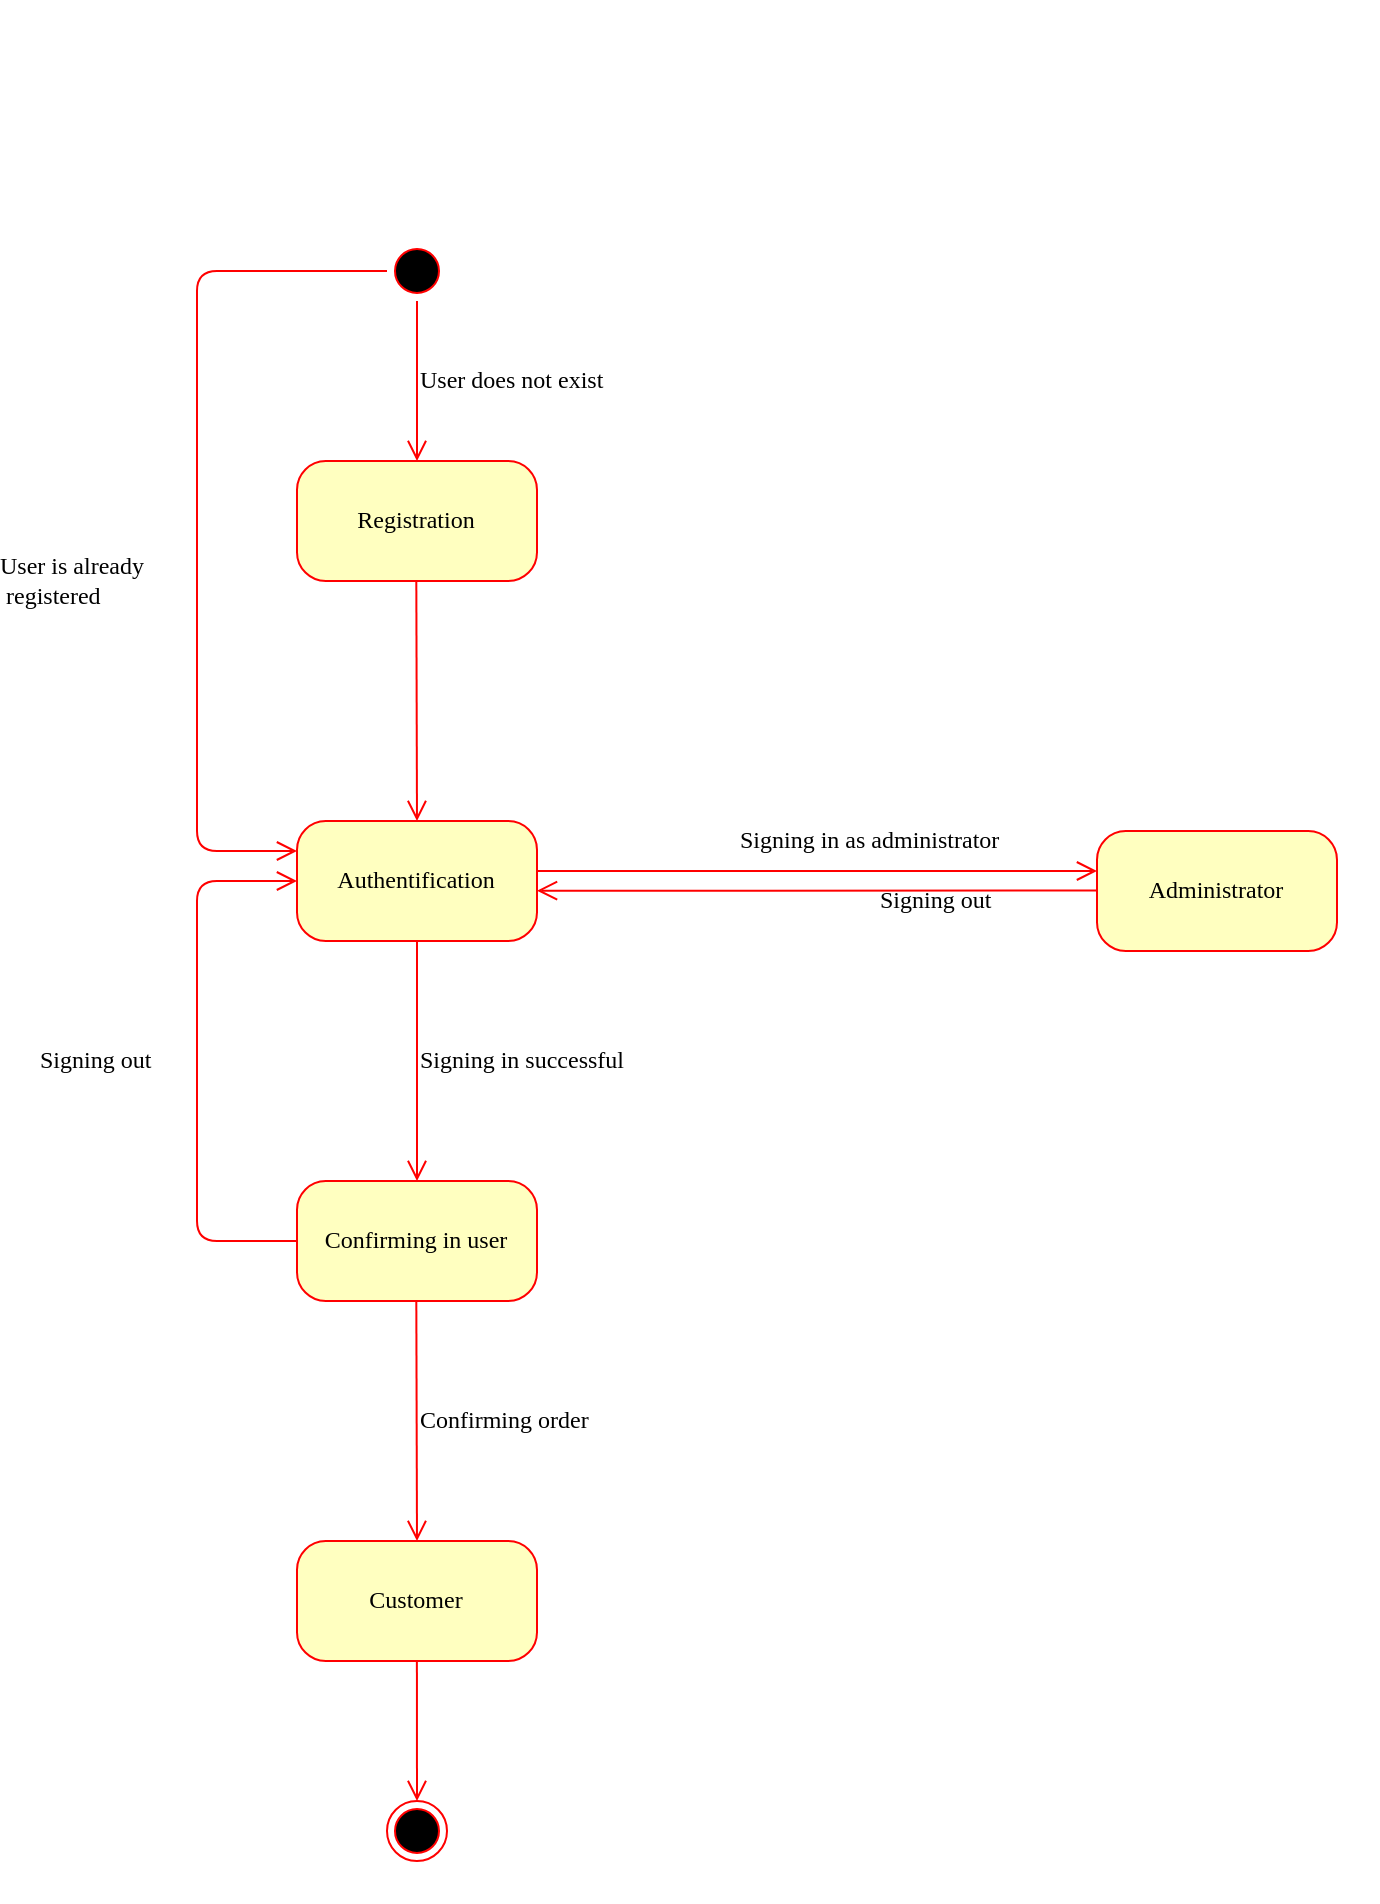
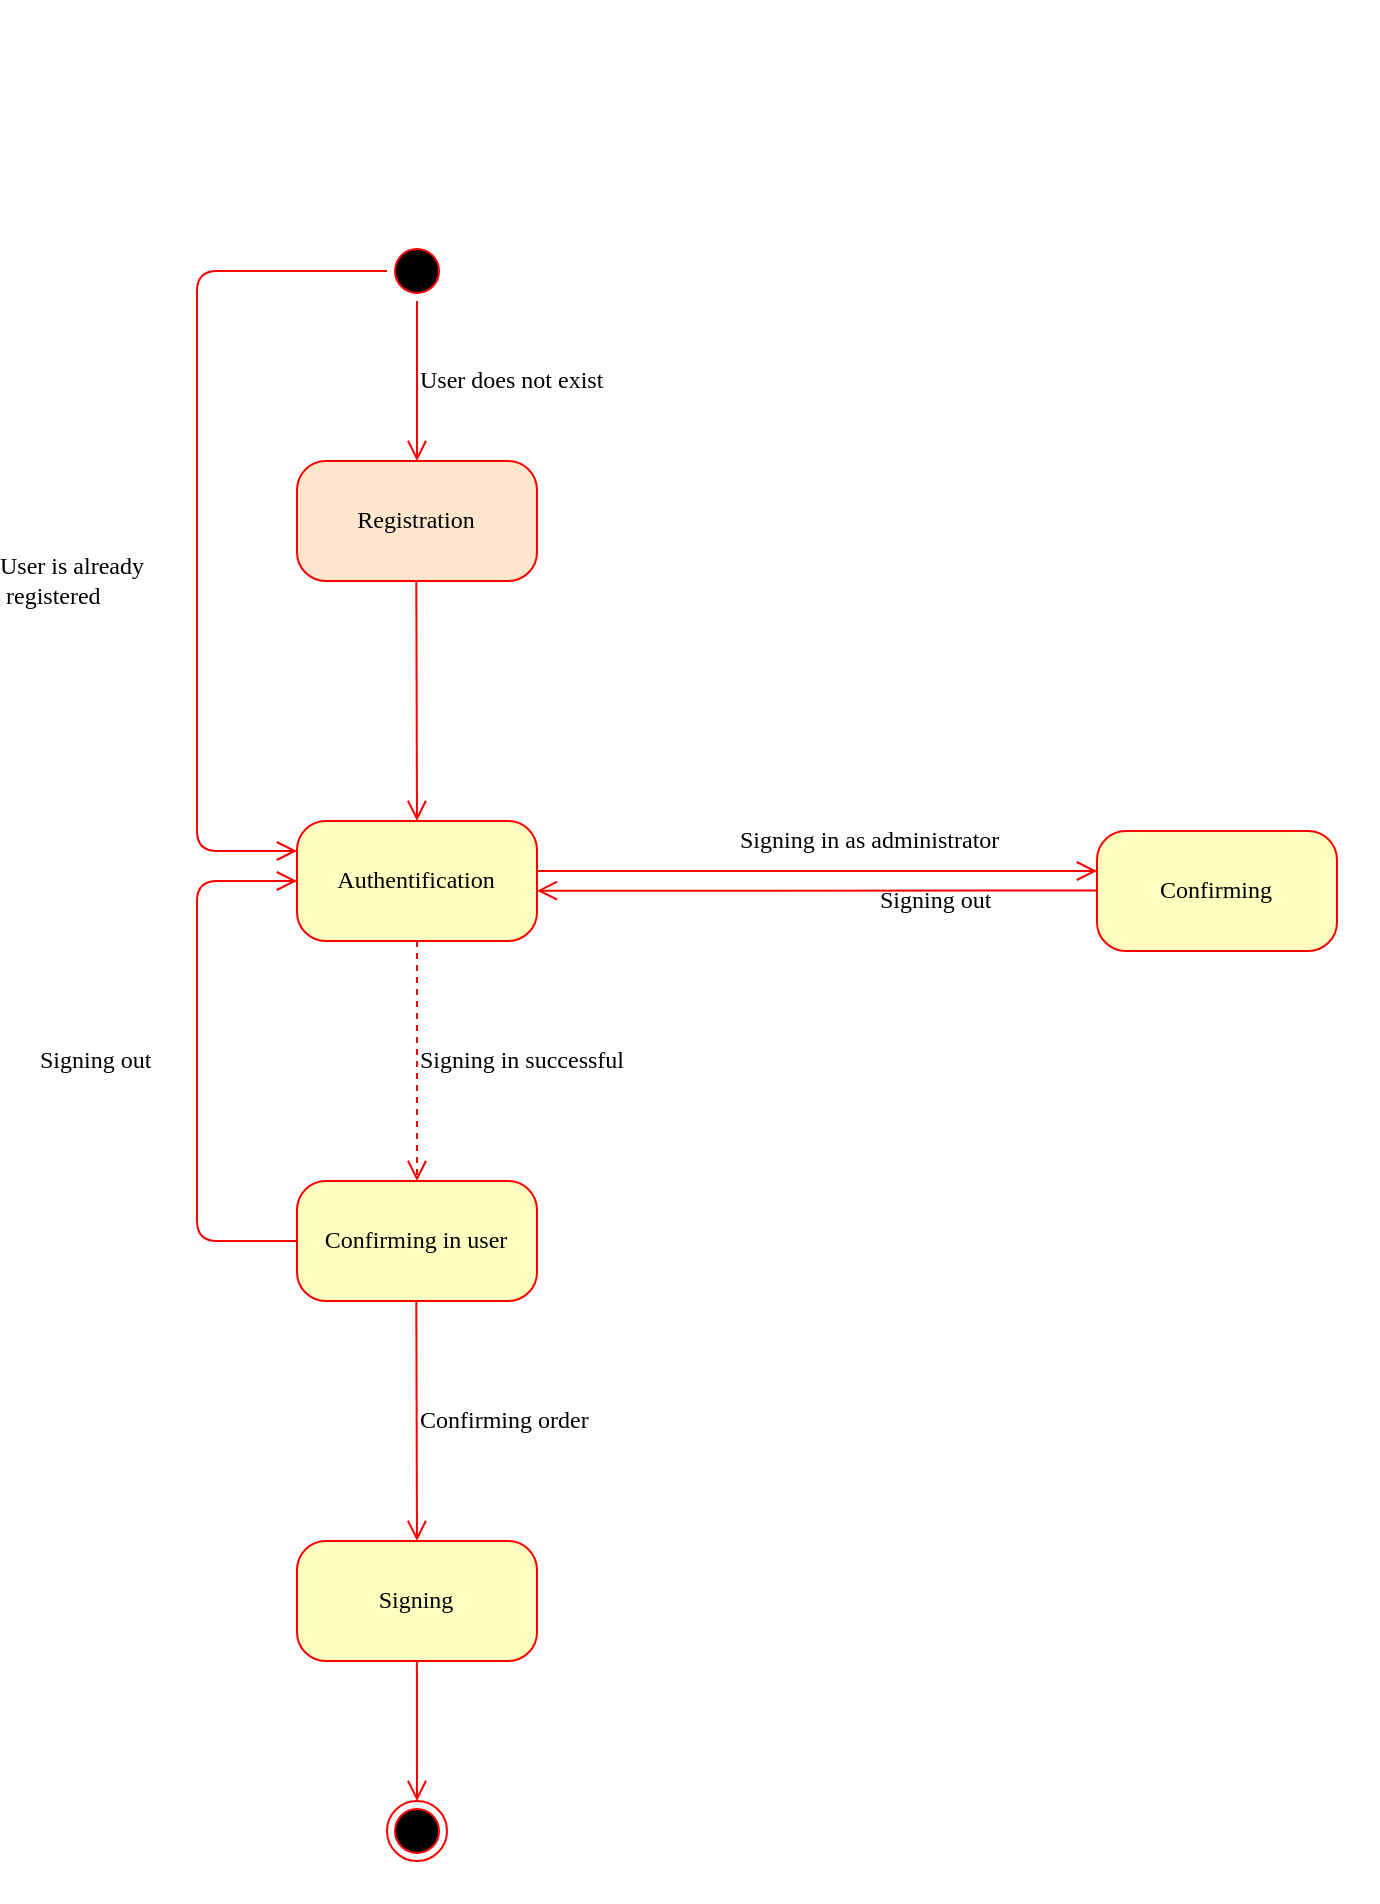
node "Registration": fillcolor #ffffc0 -> #ffe6cc
node "Administrator": label "Administrator" -> "Confirming"
edge "Authentification" -> "Confirming in user": style solid -> dashed
node "Customer": label "Customer" -> "Signing"
